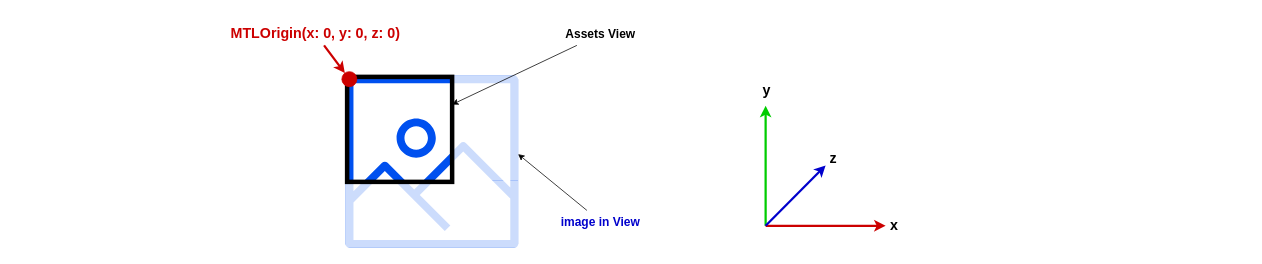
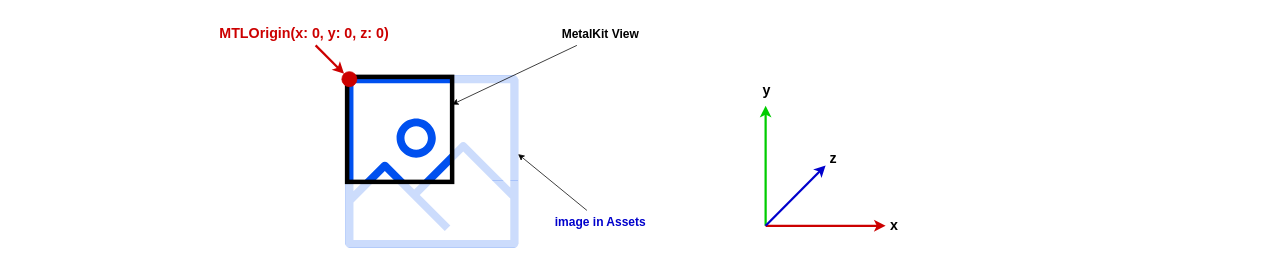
node "MTLOrigin(x: 0, y: 0, z: 0)": moved (315, 34) -> (304, 34)
node "Assets View": label "Assets View" -> "MetalKit View"
node "image in View": label "image in View" -> "image in Assets"
